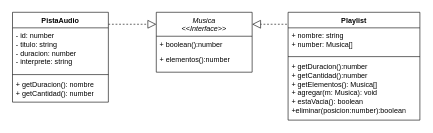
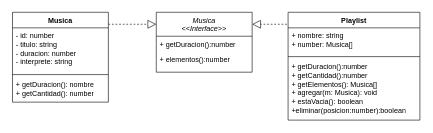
node "PistaAudio": label "PistaAudio" -> "Musica"
node "+ boolean():number": label "+ boolean():number" -> "+ getDuracion():number"
